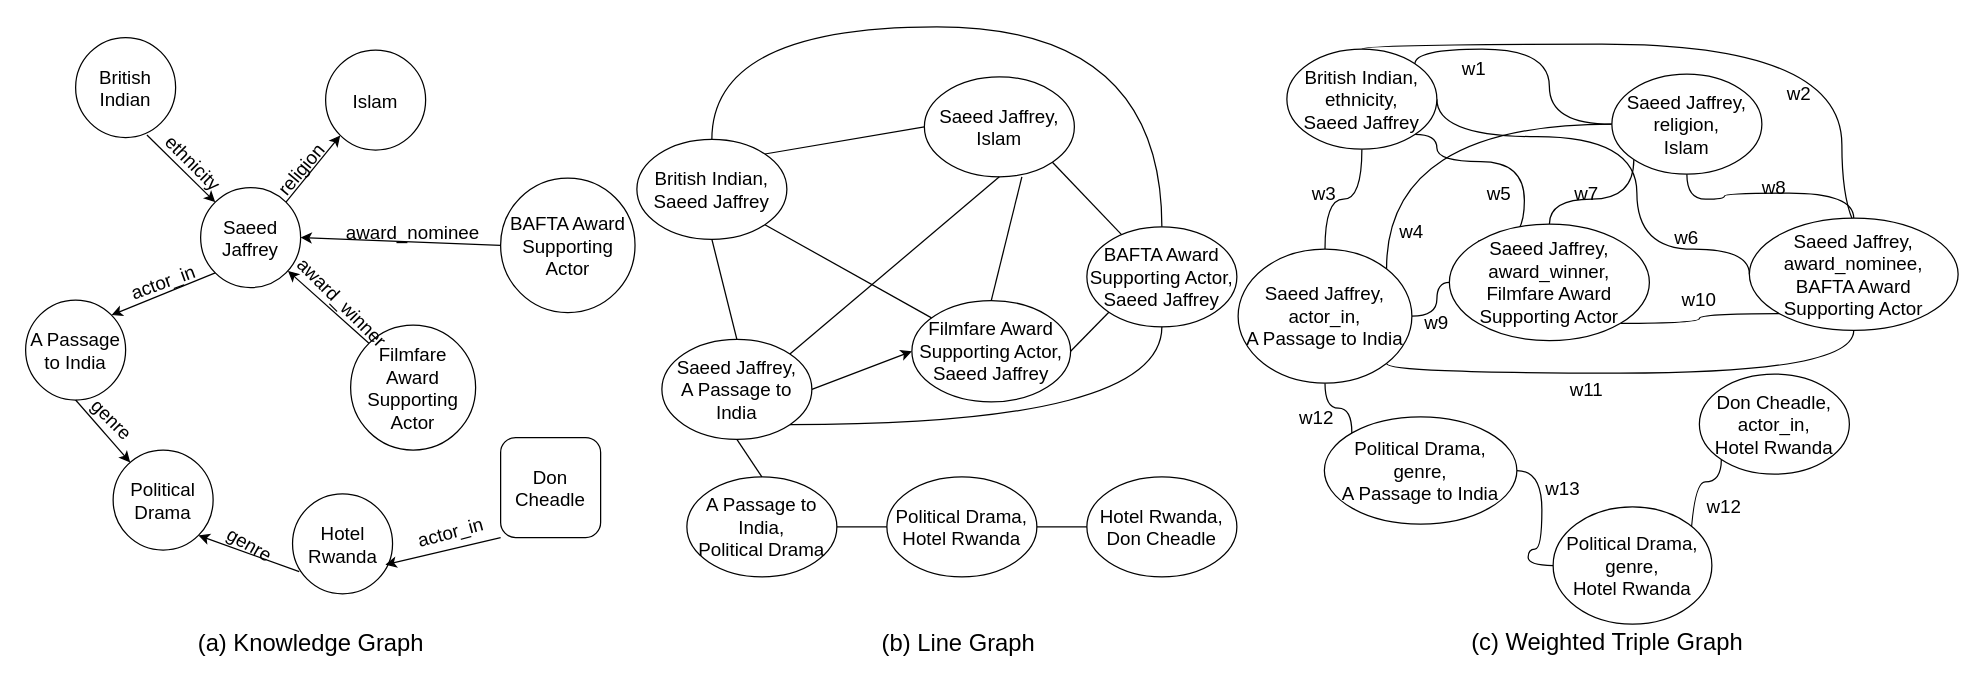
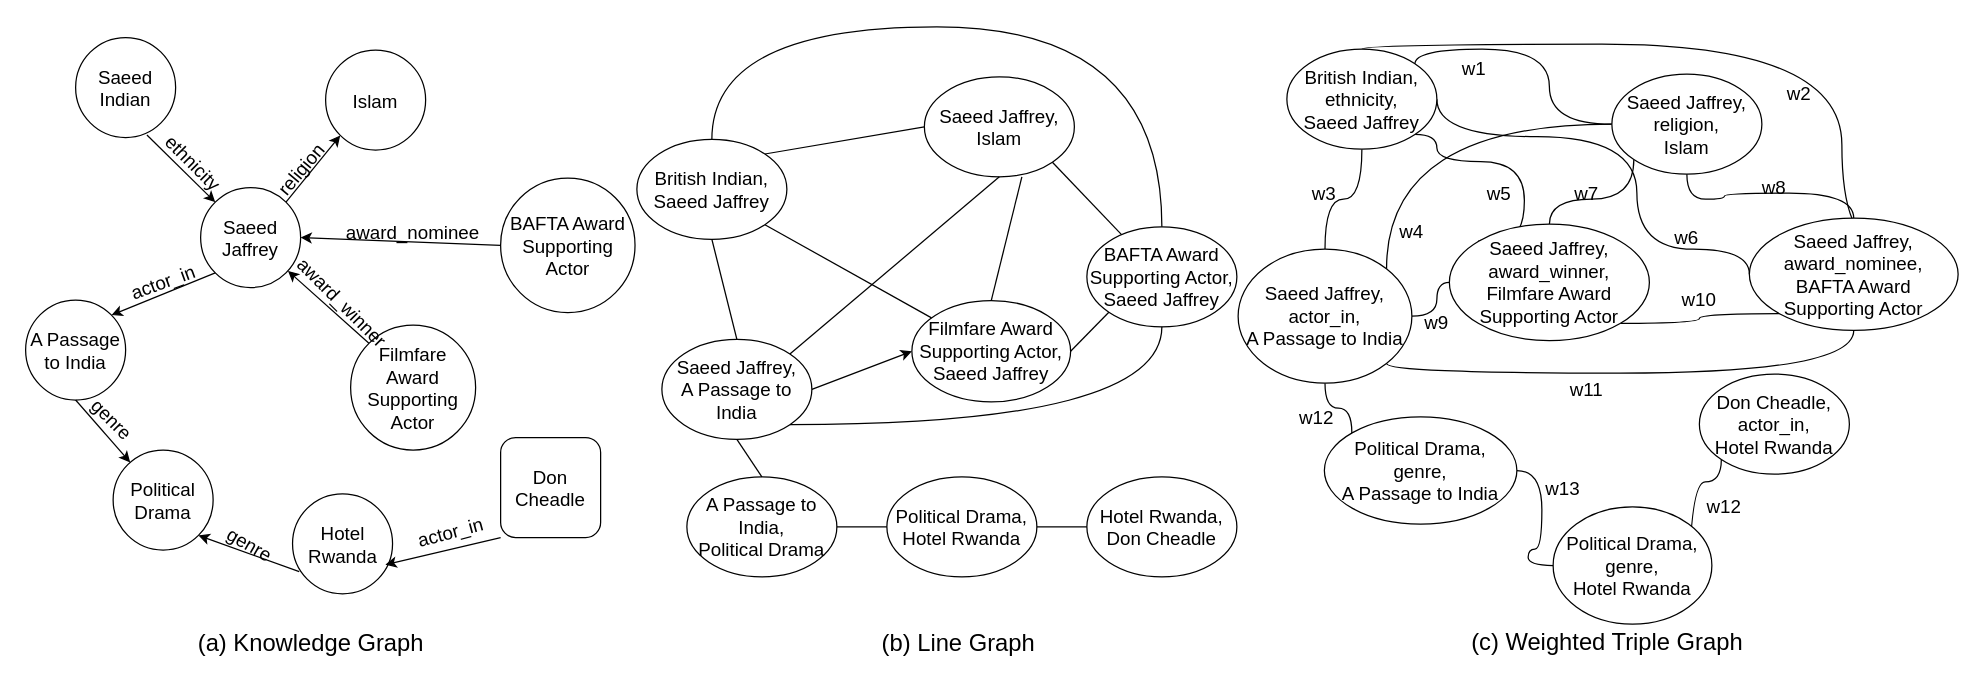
node "BritishIndian": label "BritishIndian" -> "SaeedIndian"
